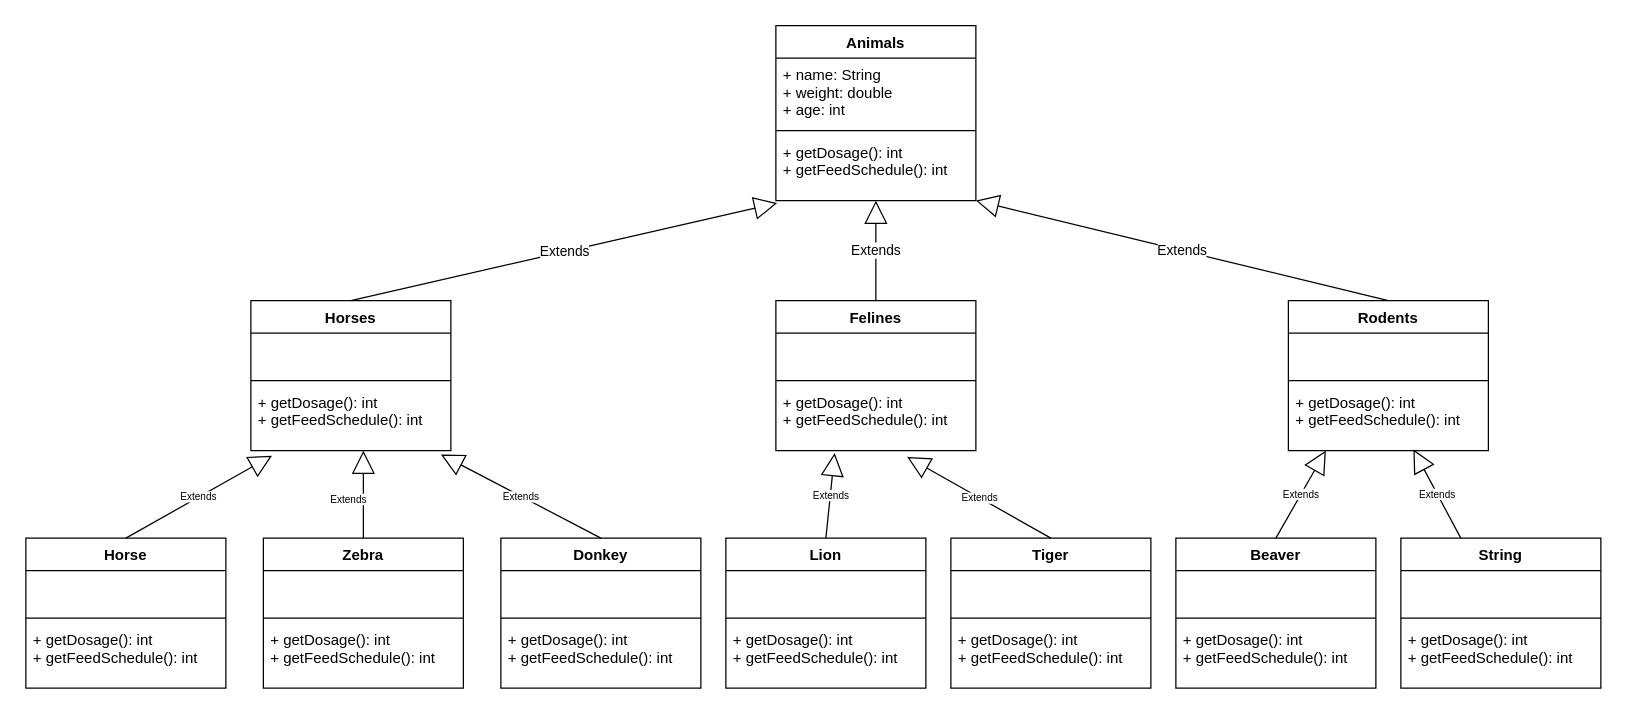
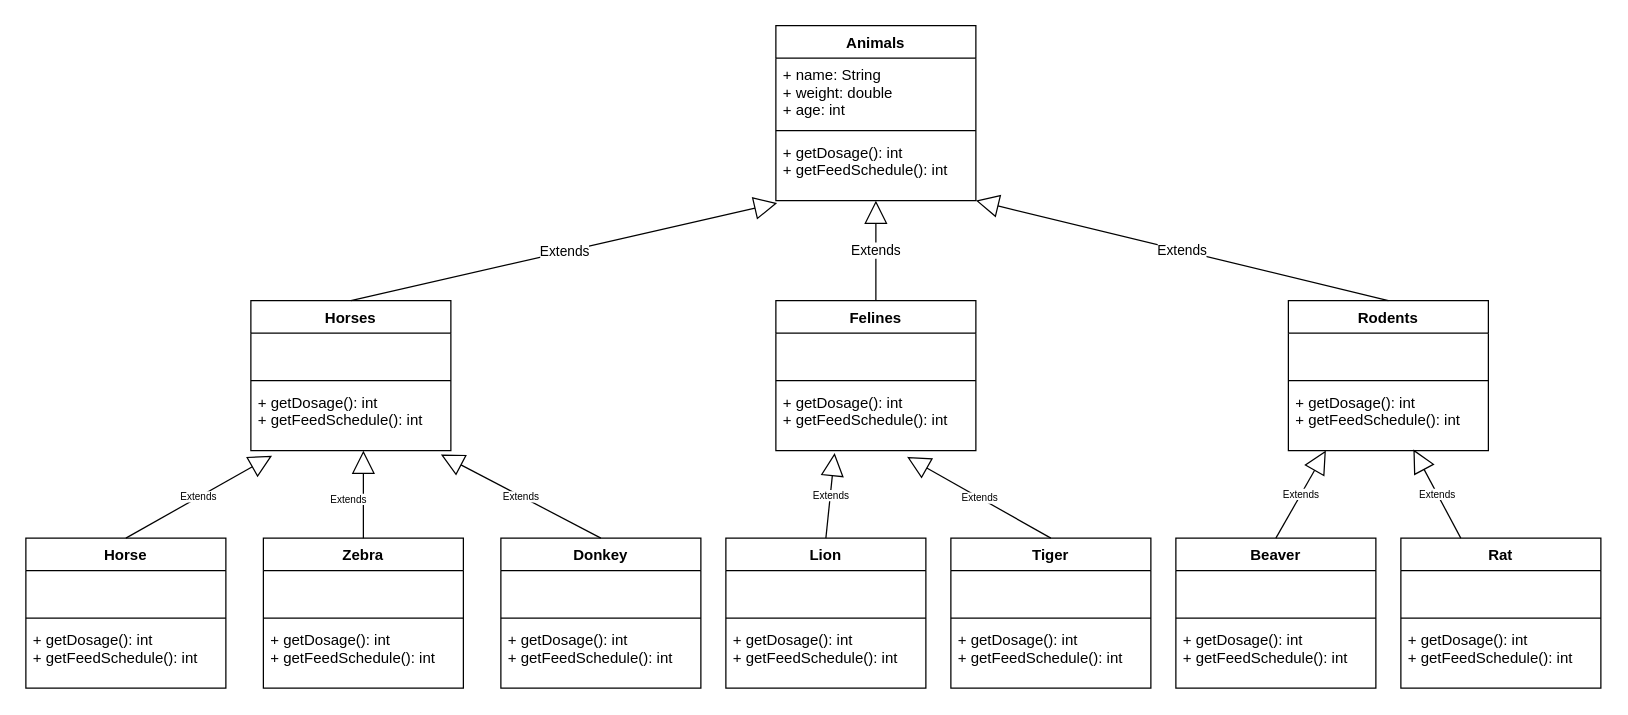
node "String": label "String" -> "Rat"
